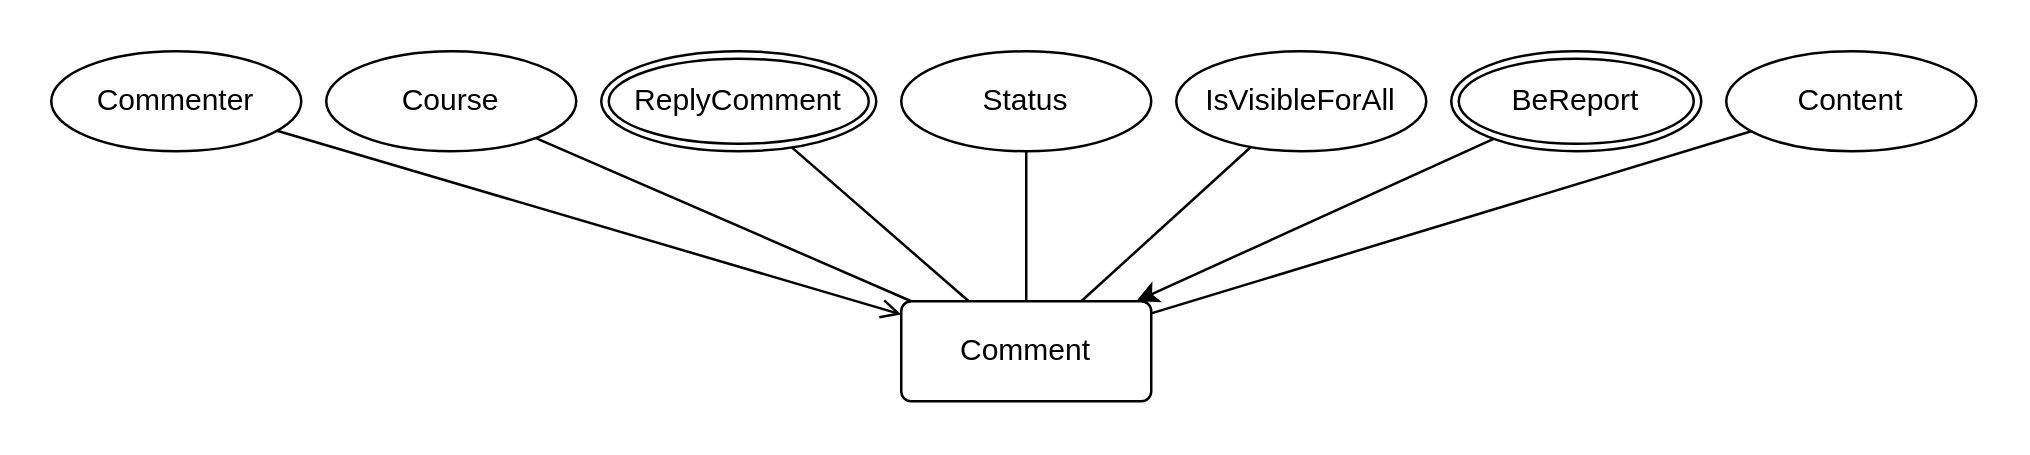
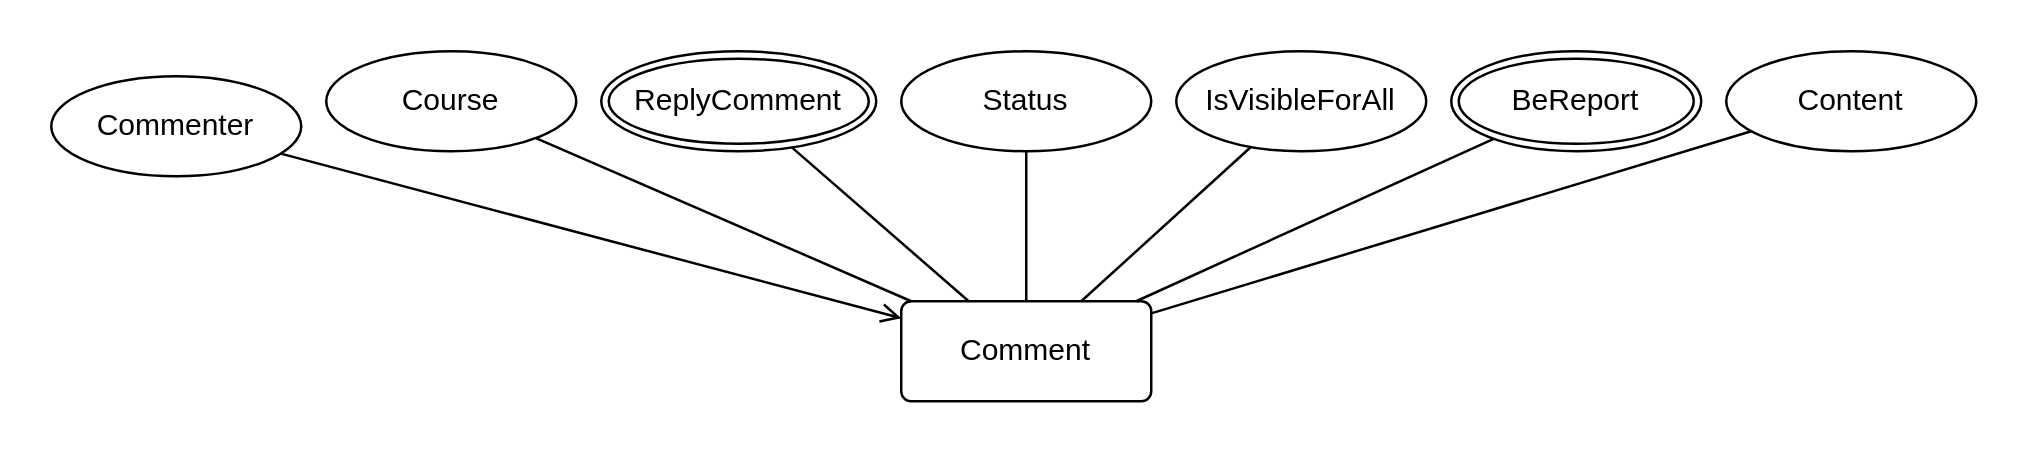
node "Commenter": moved (176, 101) -> (176, 126)
edge "BeReport" -> "Comment": arrowhead classic -> none
